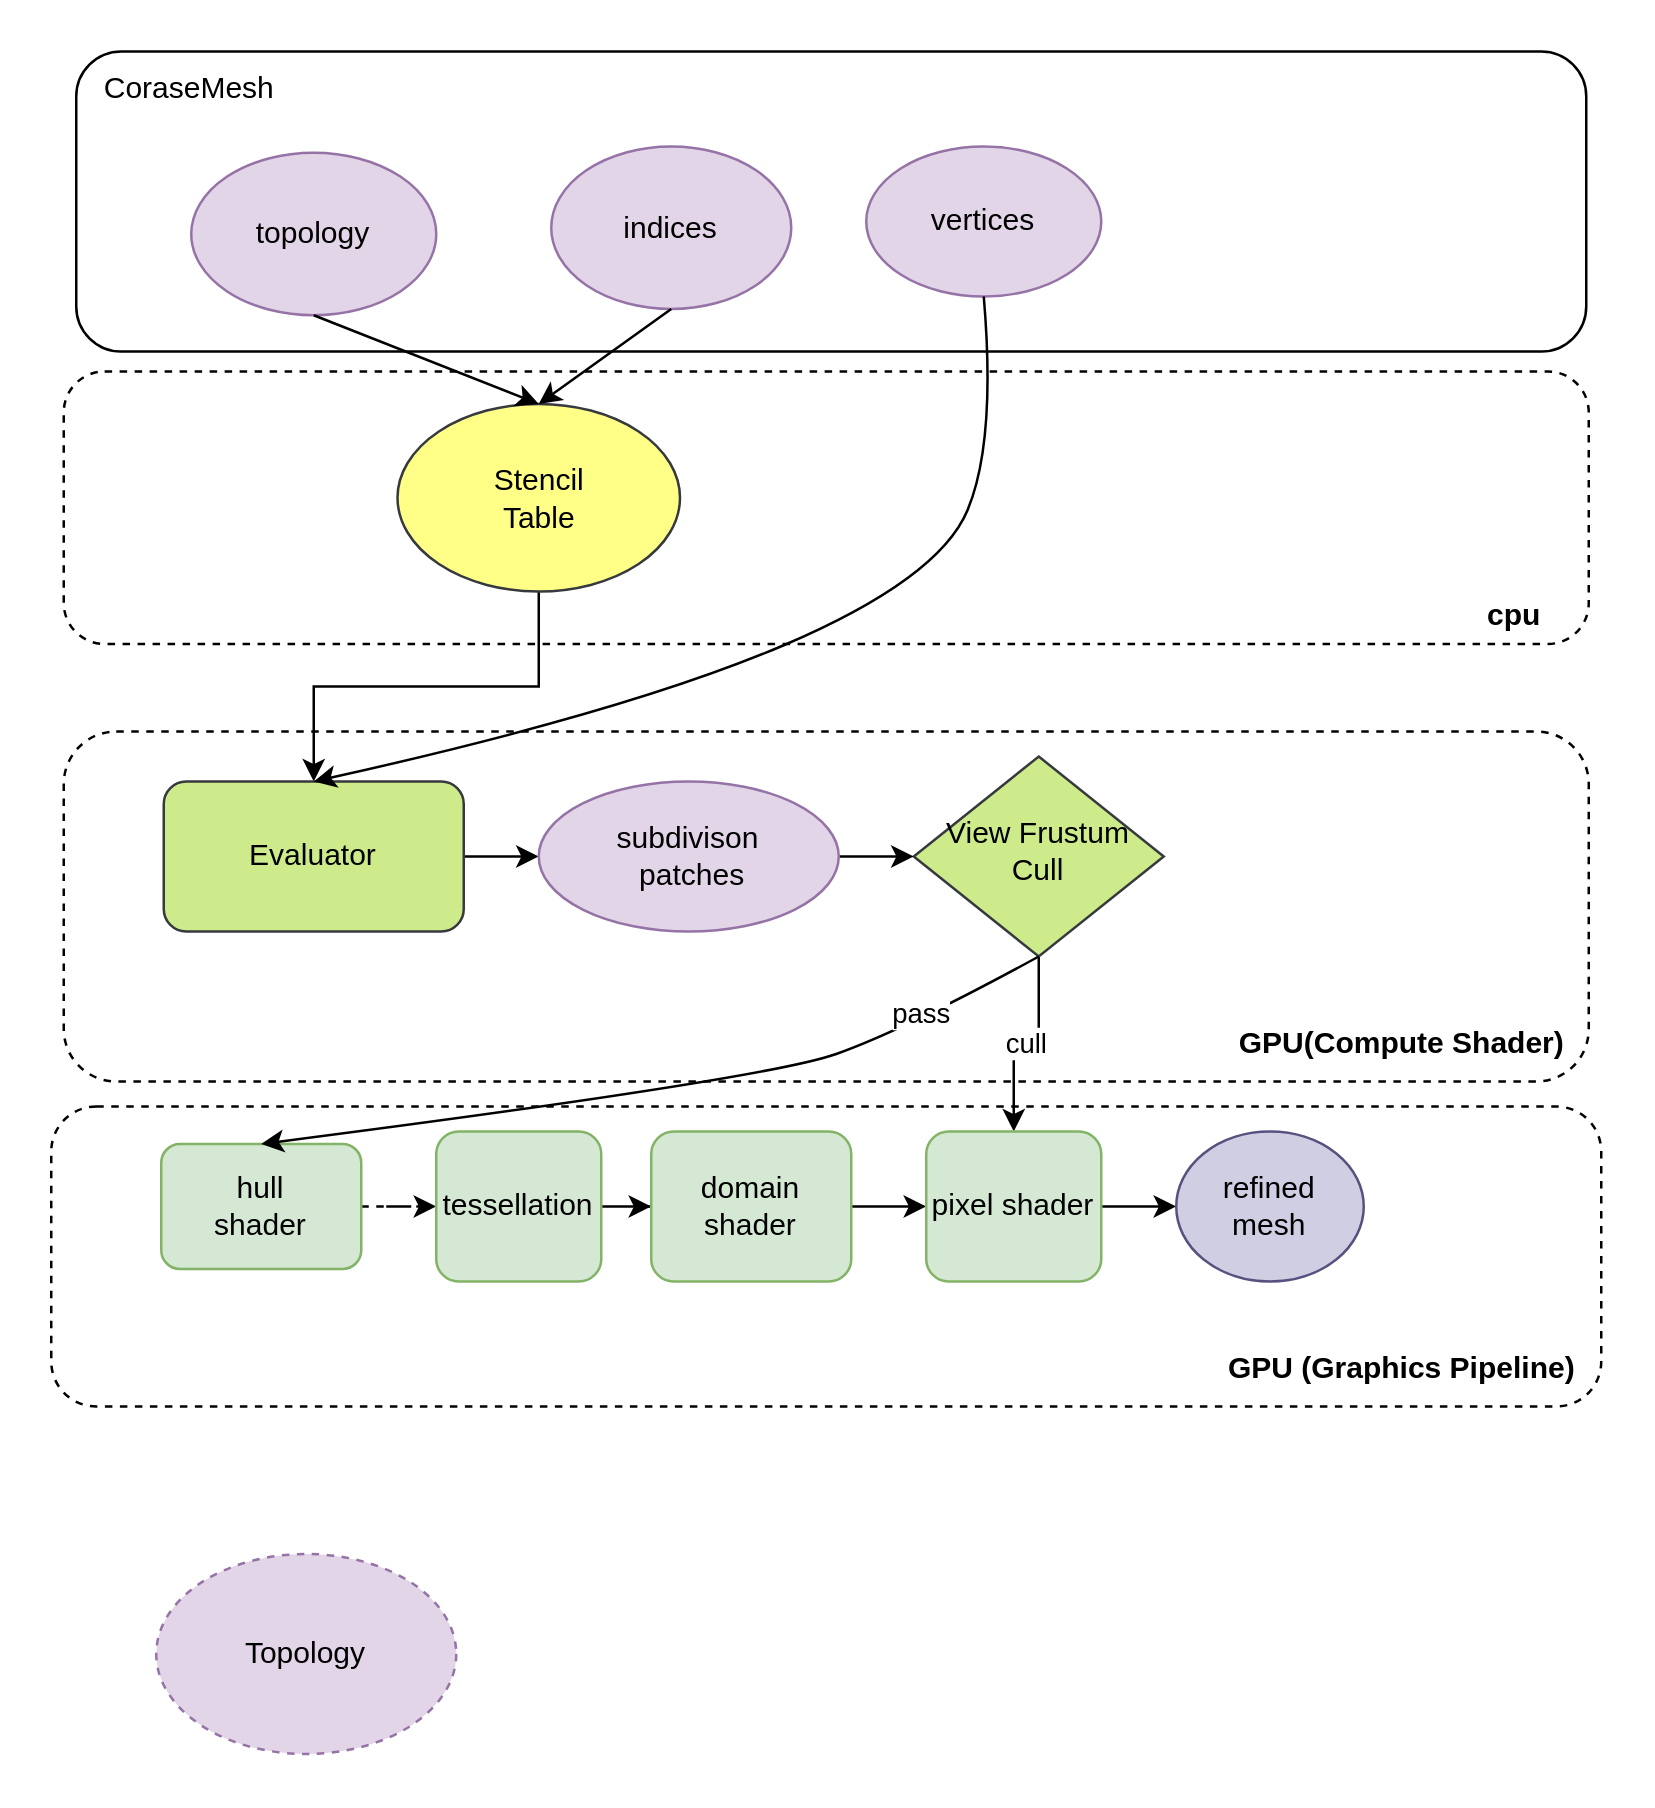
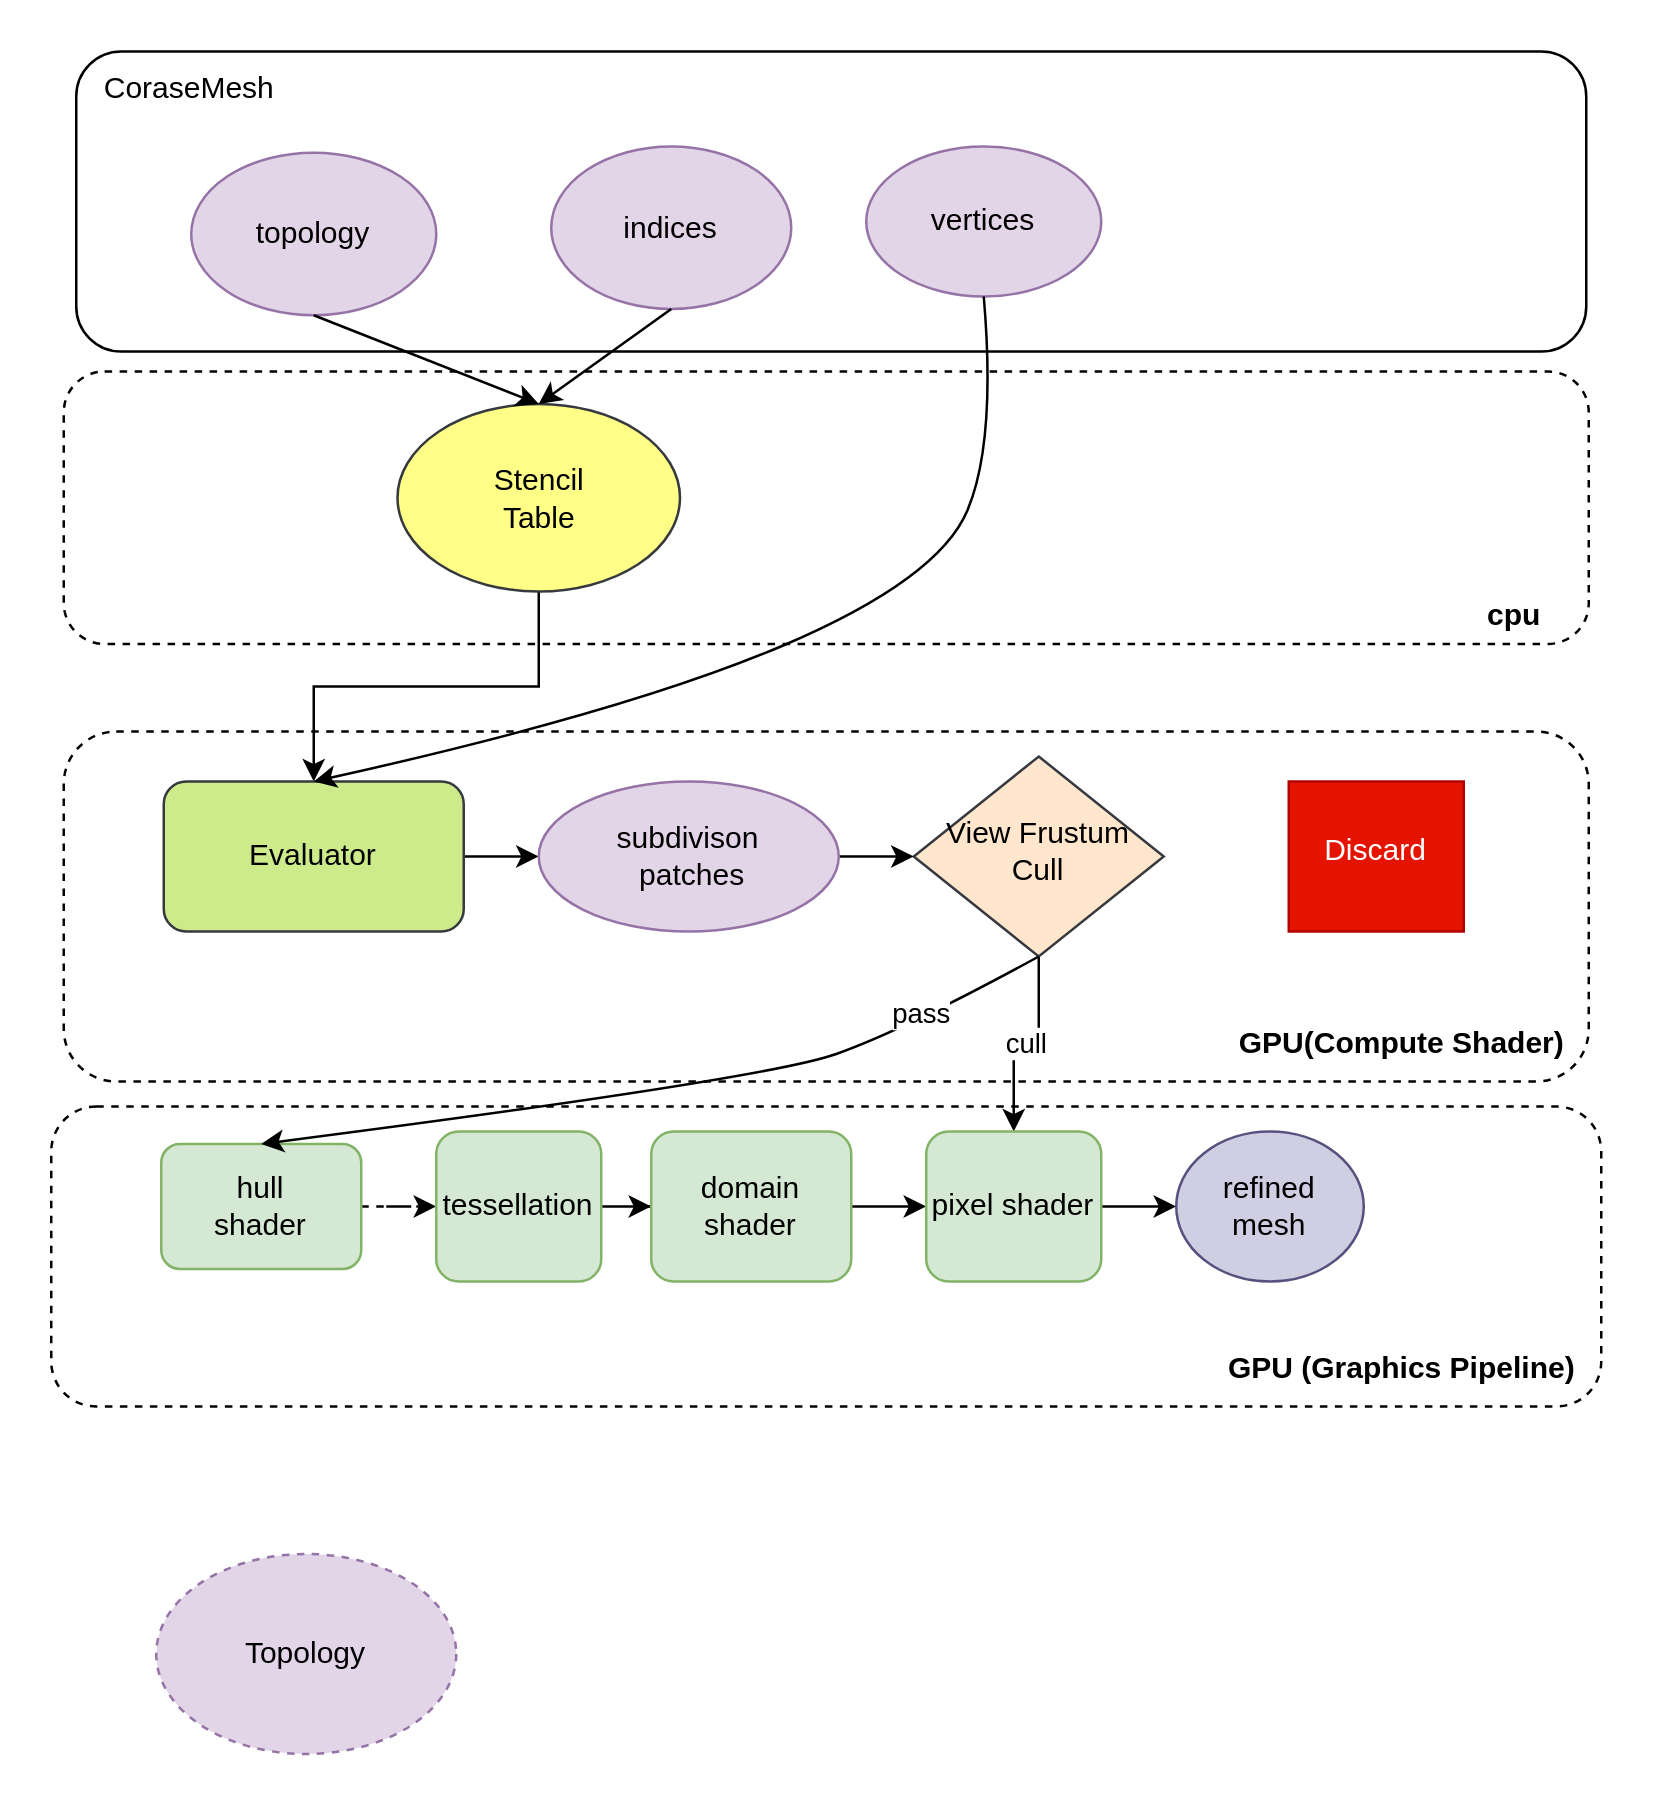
node "View Frustum Cull": fillcolor #cdeb8b -> #ffe6cc
node "Discard": added
